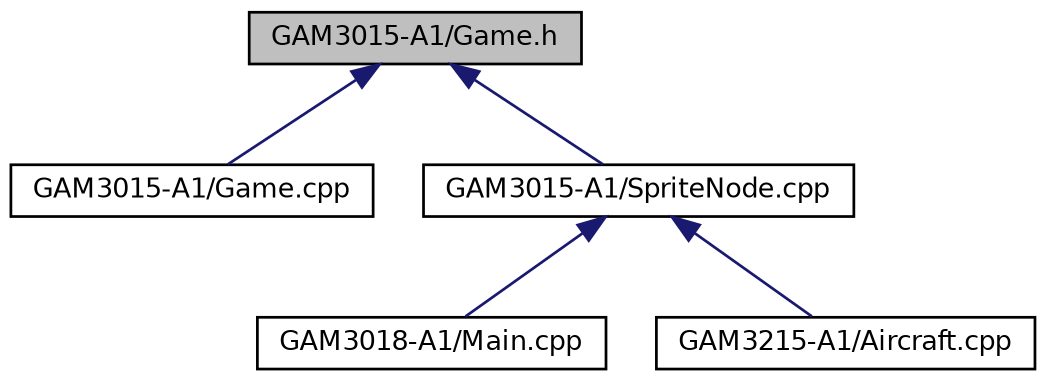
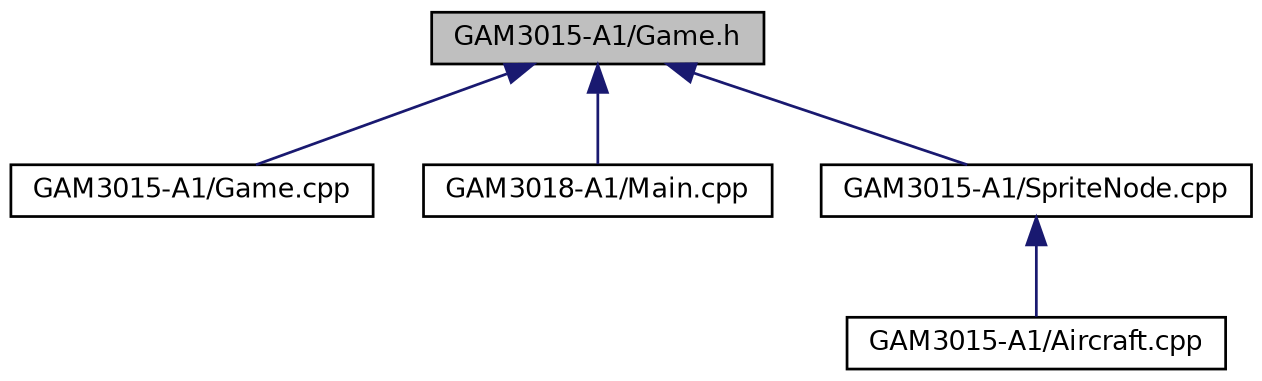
edge "GAM3018-A1/Main.cpp" -> "GAM3015-A1/SpriteNode.cpp": now "GAM3018-A1/Main.cpp" -> "GAM3015-A1/Game.h"
node "GAM3215-A1/Aircraft.cpp": label "GAM3215-A1/Aircraft.cpp" -> "GAM3015-A1/Aircraft.cpp"
